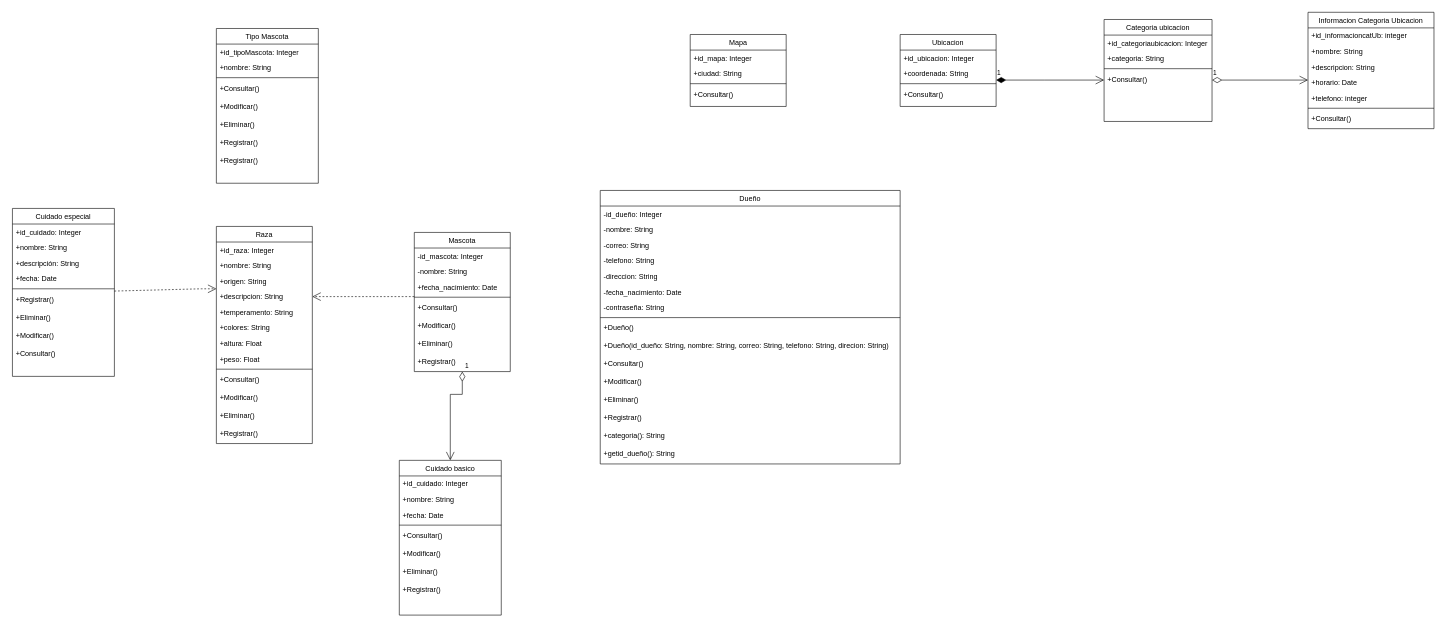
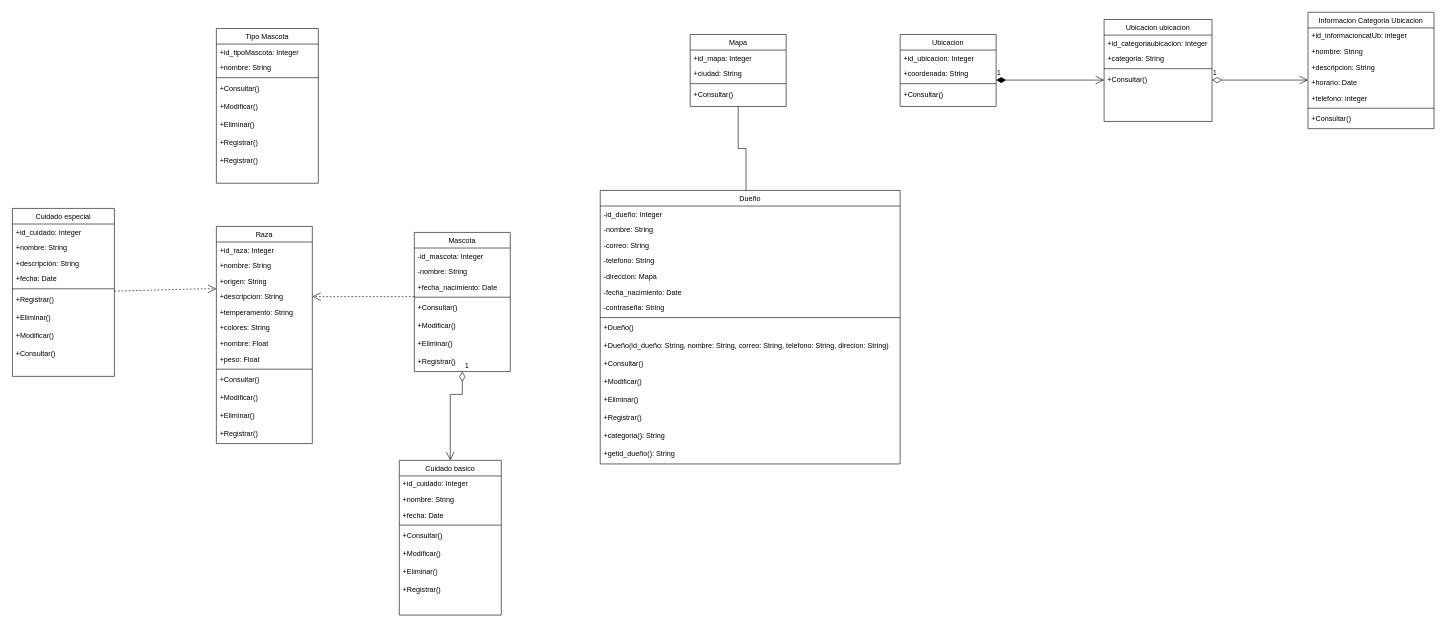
node "Categoria ubicacion": label "Categoria ubicacion" -> "Ubicacion ubicacion"
edge "Mapa" -- "Dueño": added
node "-direccion: String": label "-direccion: String" -> "-direccion: Mapa"
node "+altura: Float": label "+altura: Float" -> "+nombre: Float"
